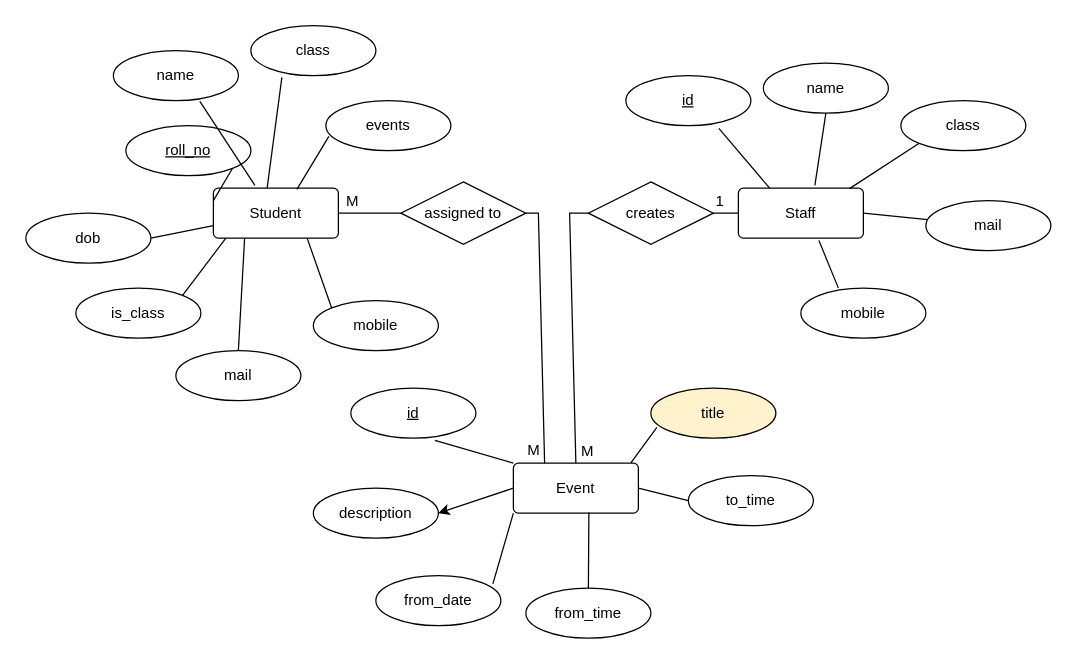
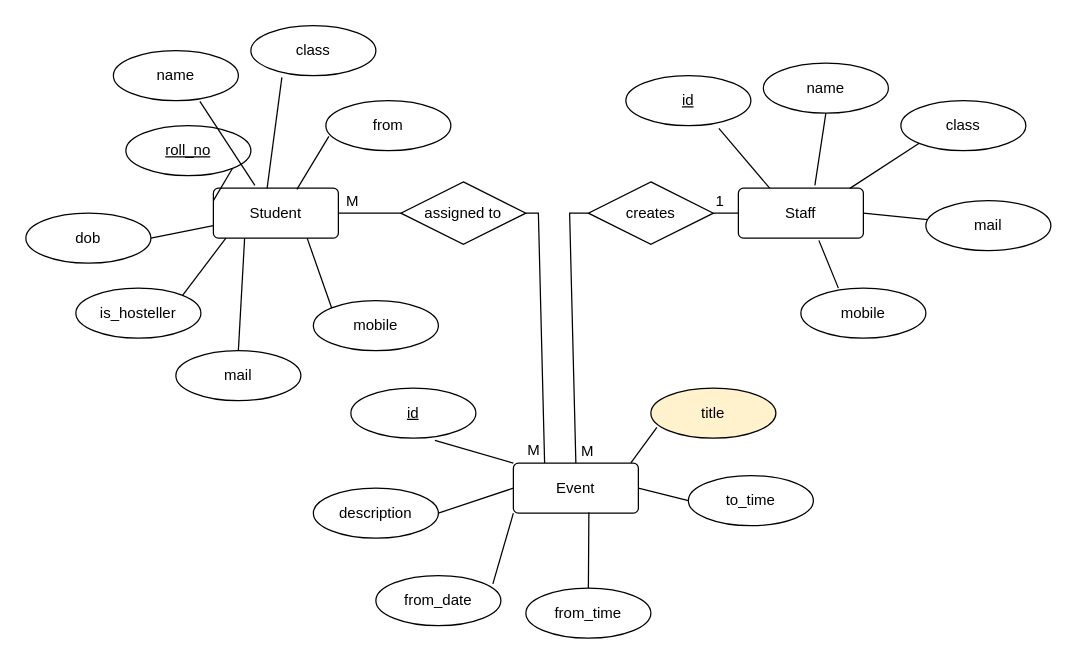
node "events": label "events" -> "from"
node "is_class": label "is_class" -> "is_hosteller"
edge "Event" -> "description": arrowhead classic -> none
